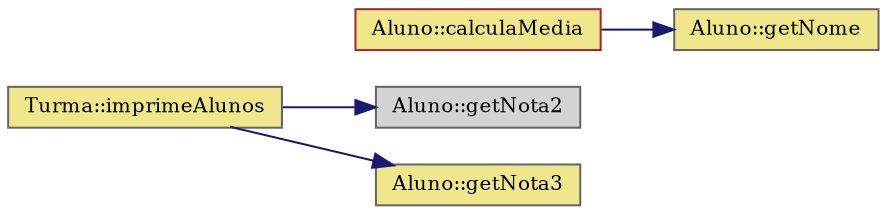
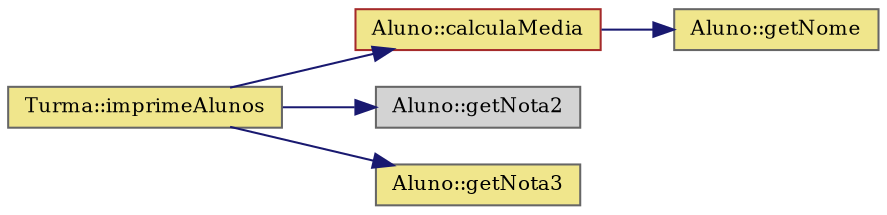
edge "Turma::imprimeAlunos" -> "Aluno::calculaMedia": added
